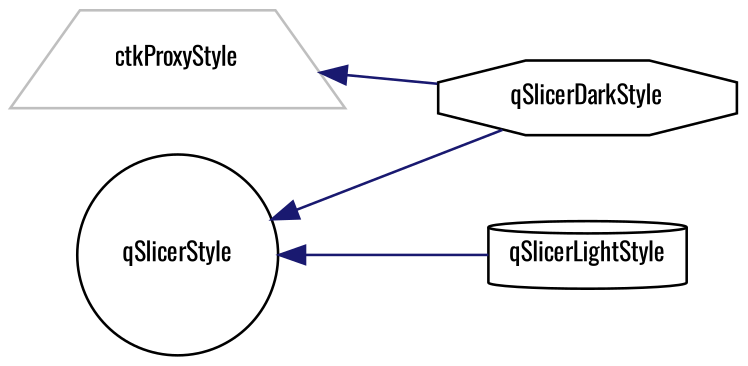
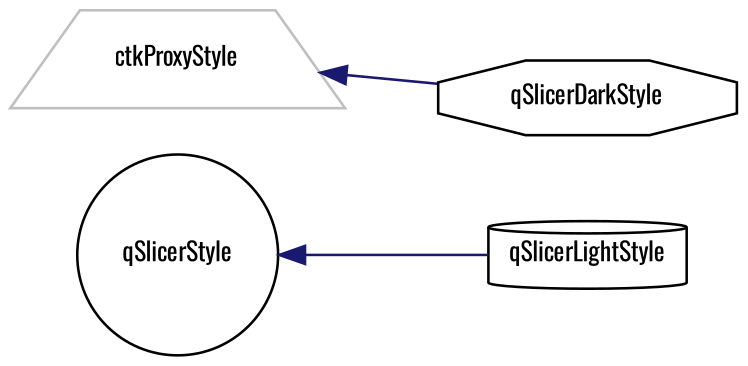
edge "qSlicerDarkStyle" -> "qSlicerStyle": removed
